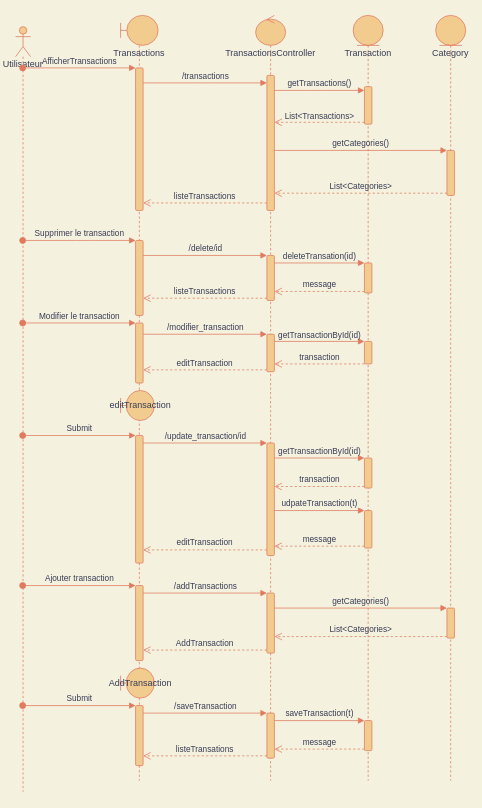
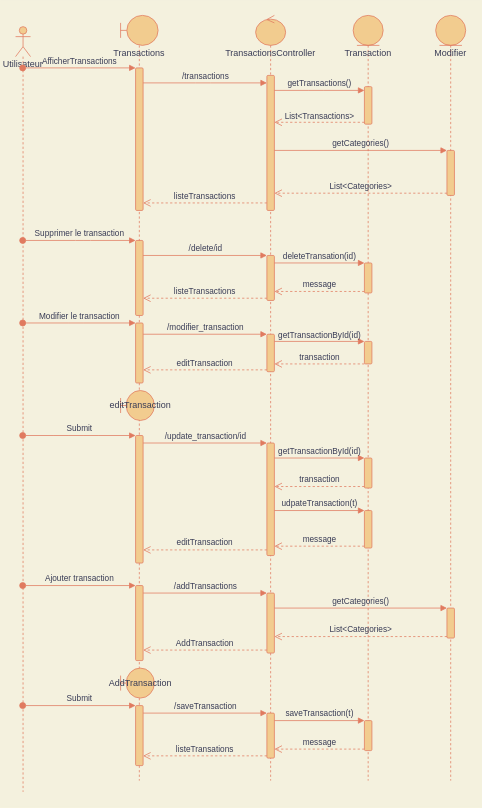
node "Category": label "Category" -> "Modifier"
